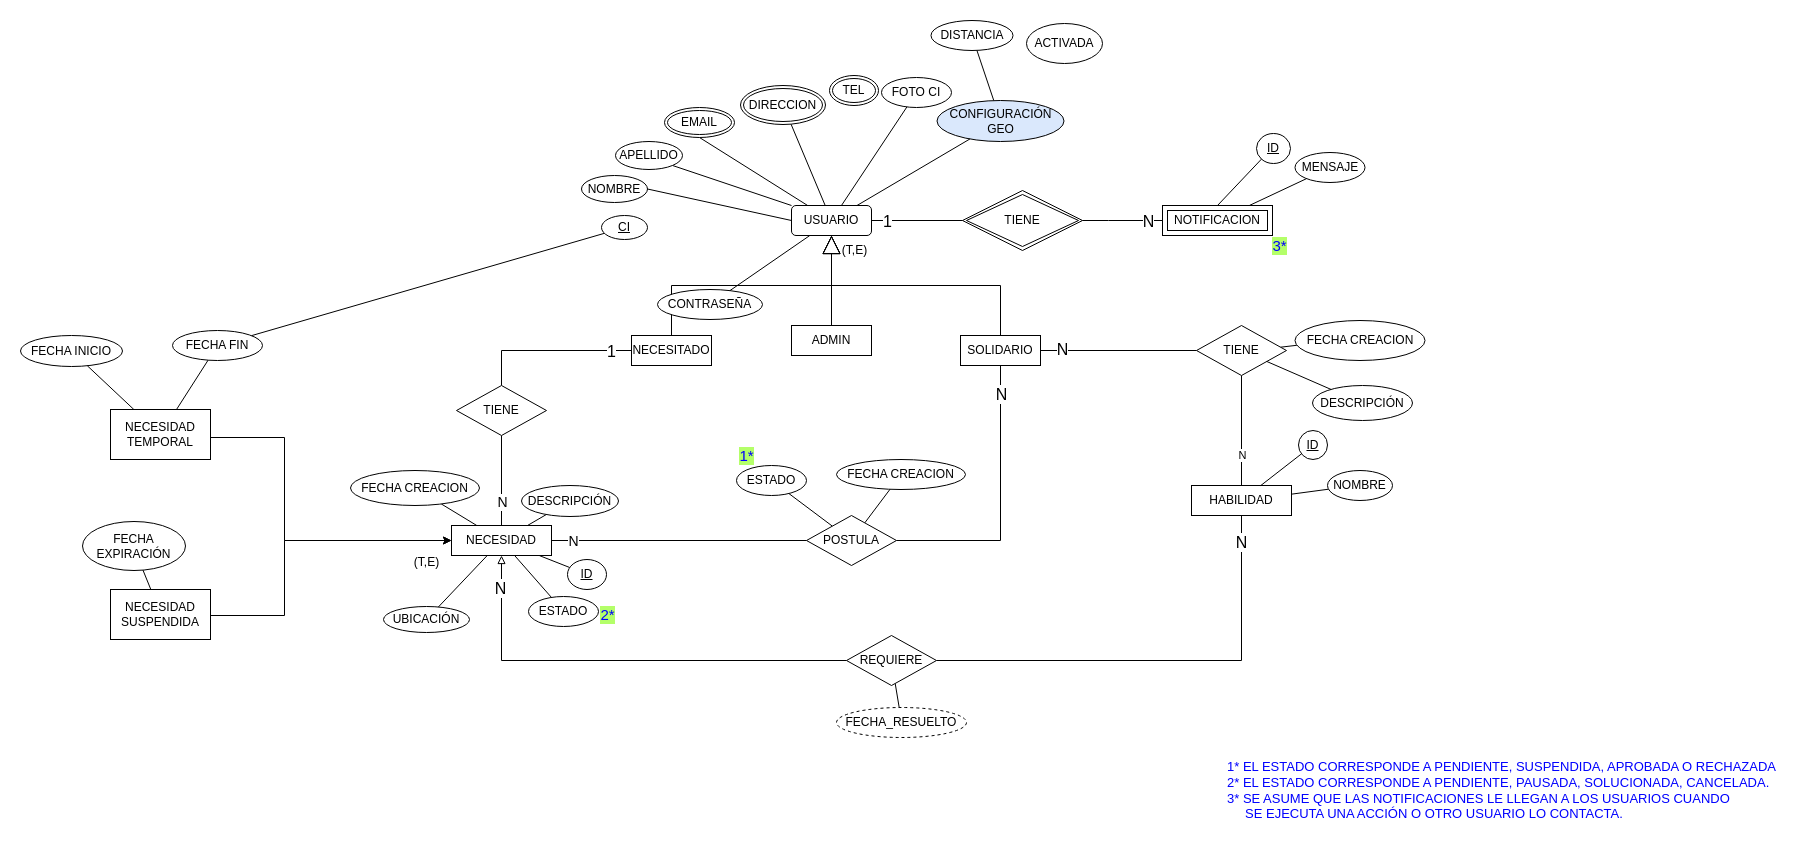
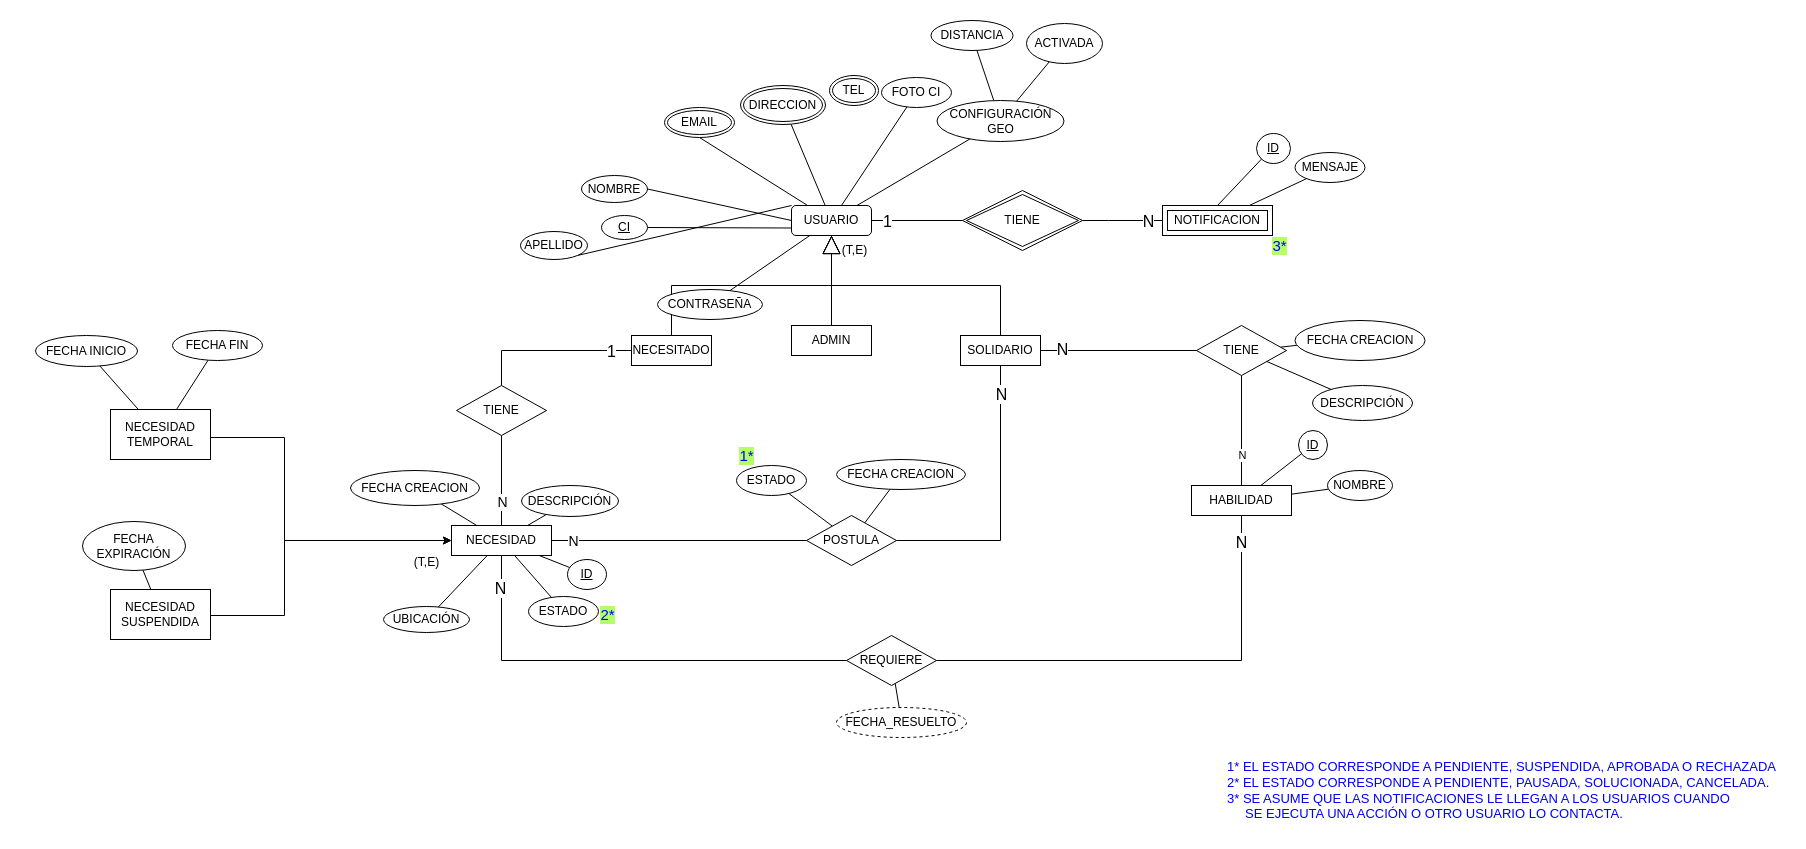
edge "ACTIVADA" -- "CONFIGURACIÓN GEO": added
node "CONFIGURACIÓN GEO": fillcolor #dae8fc -> #ffffff
node "APELLIDO": moved (649, 156) -> (554, 246)
edge "CI" -- "FECHA FIN": now "CI" -- "USUARIO"
node "FECHA INICIO": moved (72, 351) -> (87, 351)
edge "REQUIERE" -> "NECESIDAD": arrowhead block -> none
